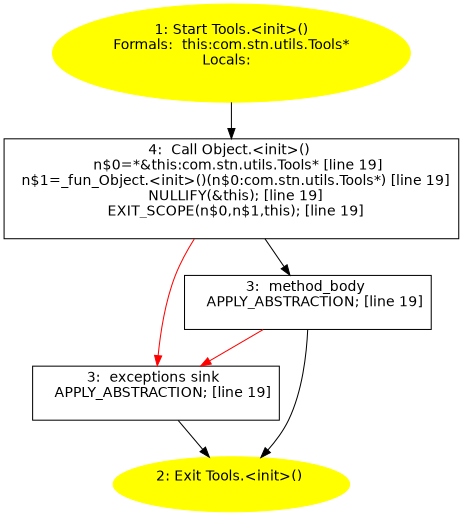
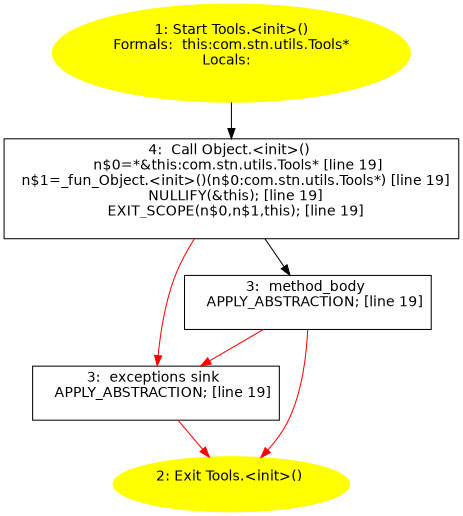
edge "3:  method_body APPLY_ABSTRACTION; [line 19]" -> "2: Exit Tools.<init>()": color black -> red
edge "3:  exceptions sink APPLY_ABSTRACTION; [line 19]" -> "2: Exit Tools.<init>()": color black -> red
